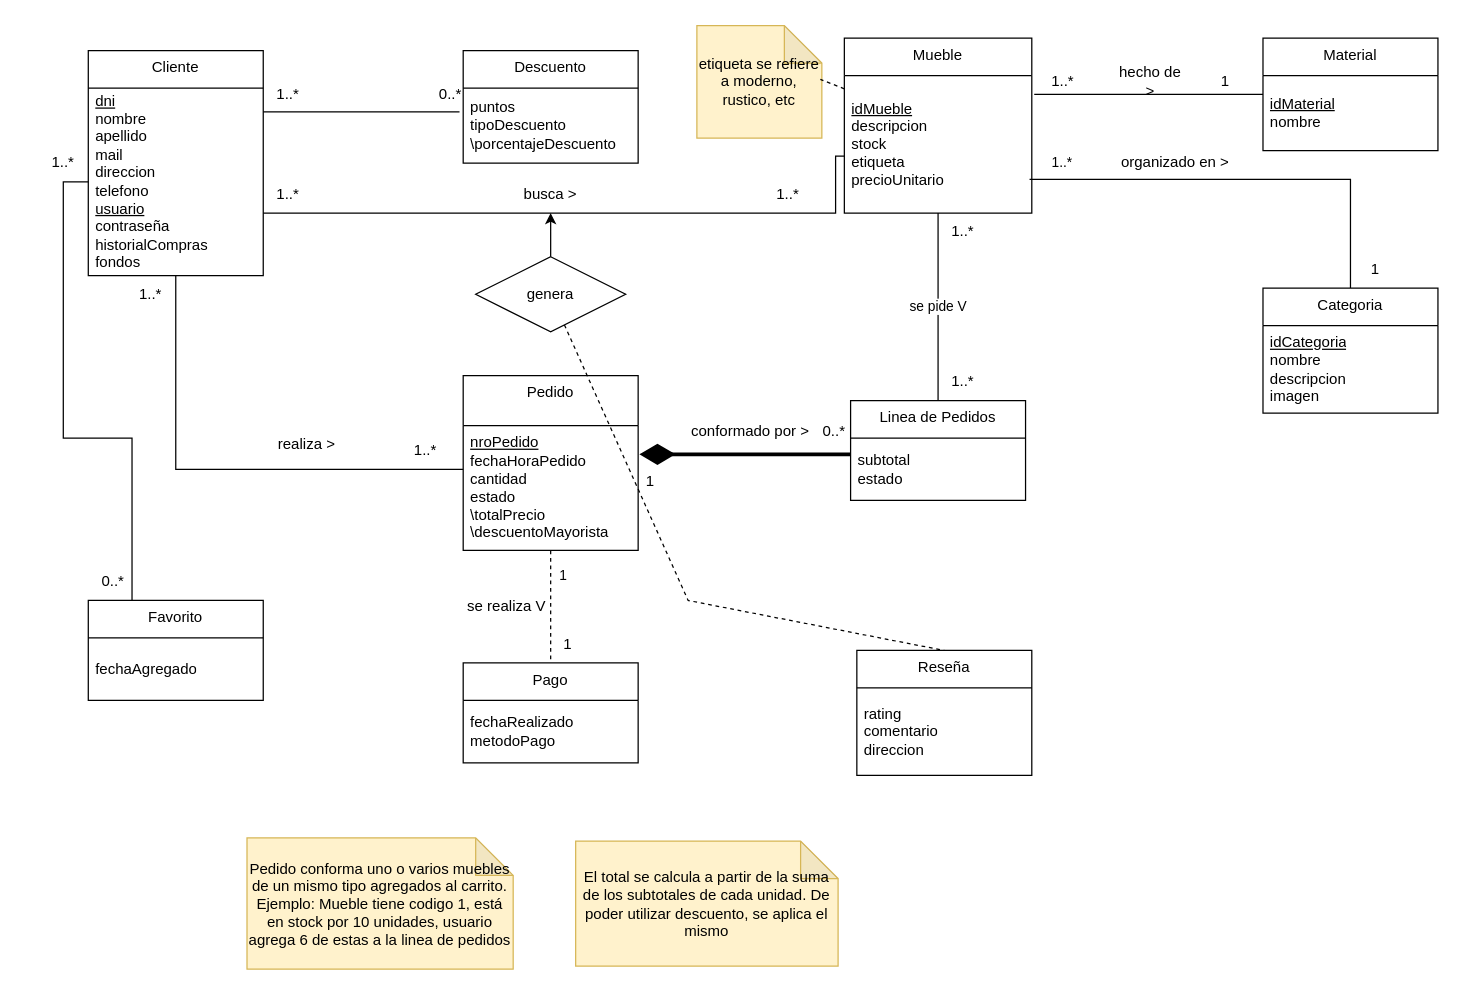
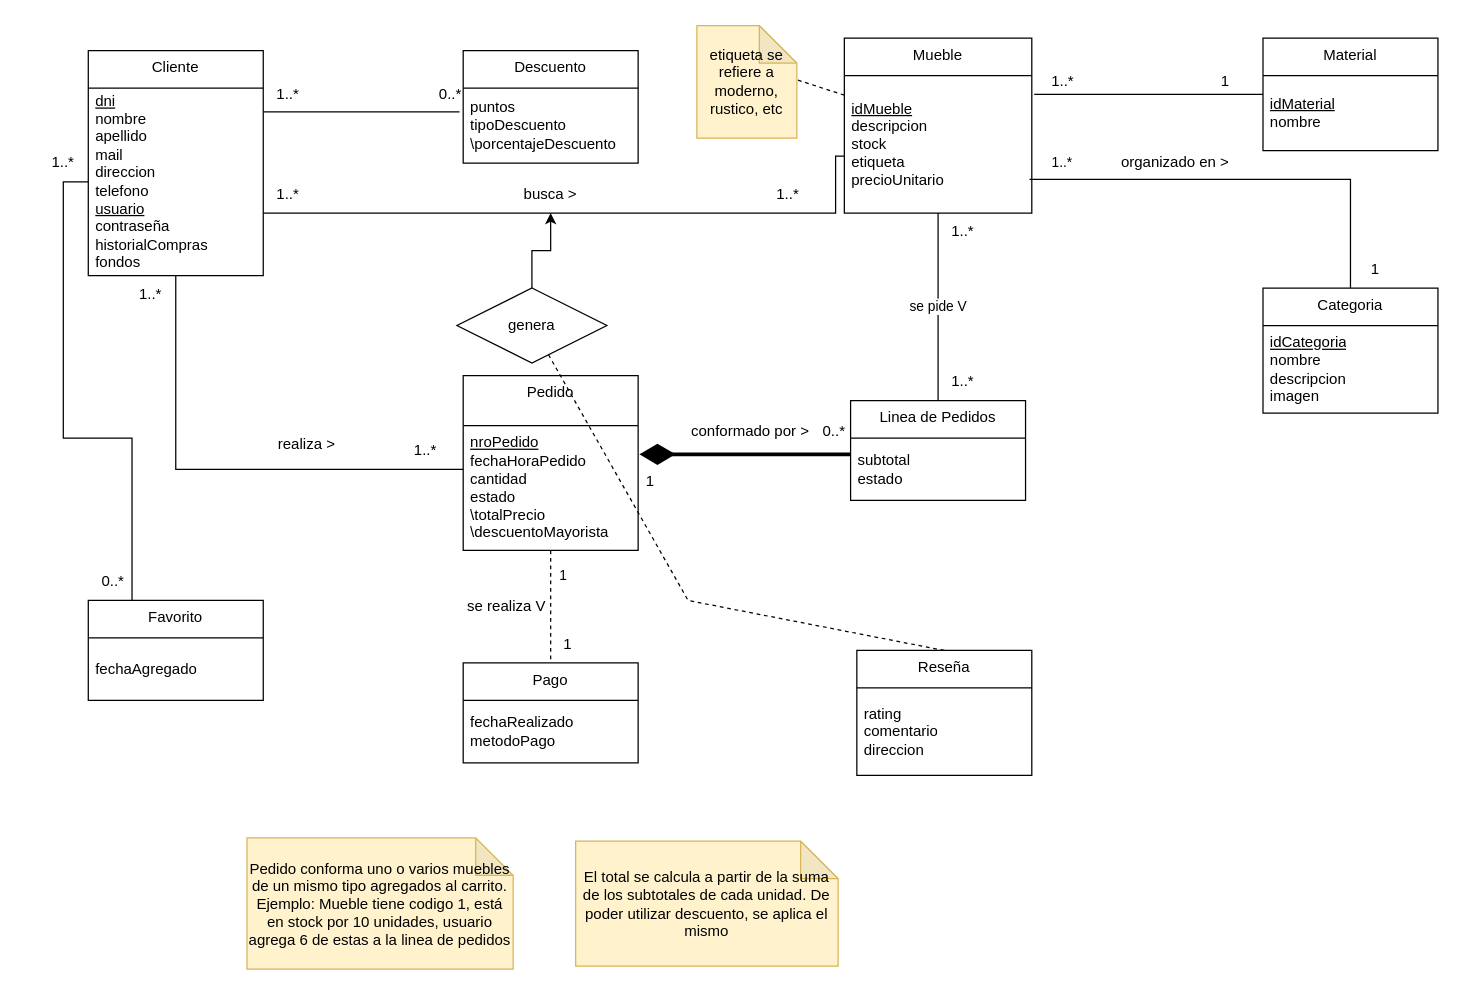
node "etiqueta se refiere a moderno, rustico, etc": size 125x113 -> 100x113
node "hecho de >": removed
node "genera": moved (551, 294) -> (532, 326)
